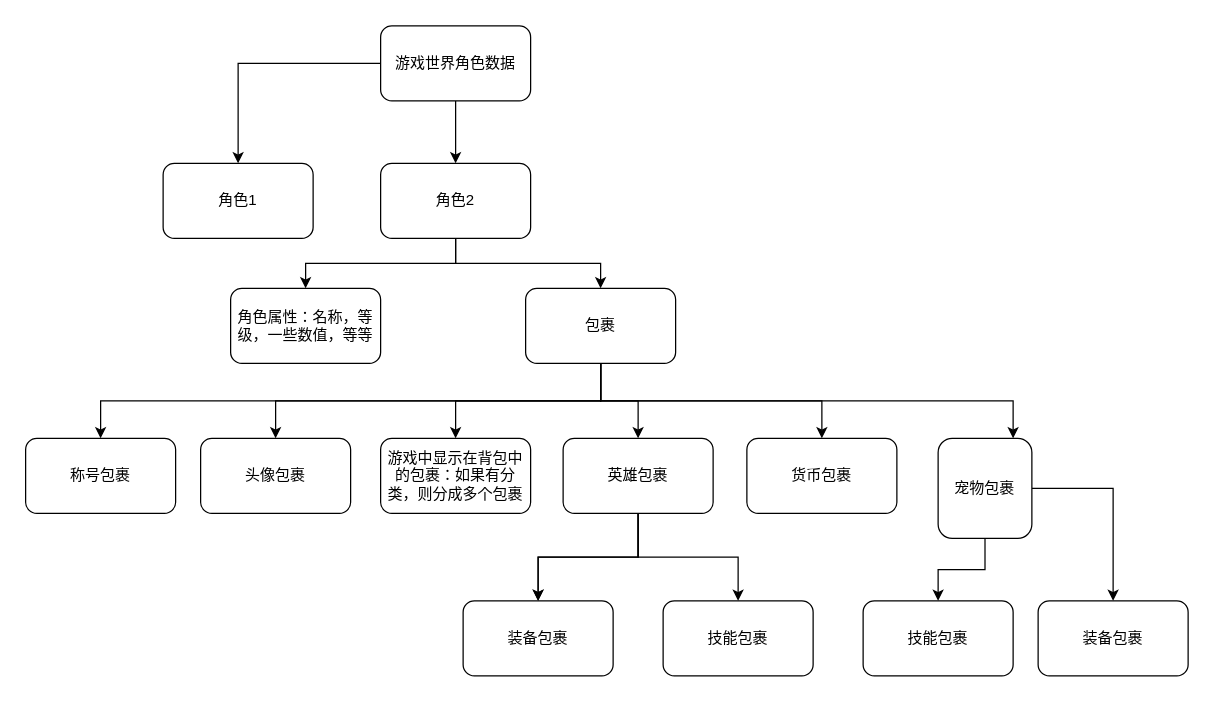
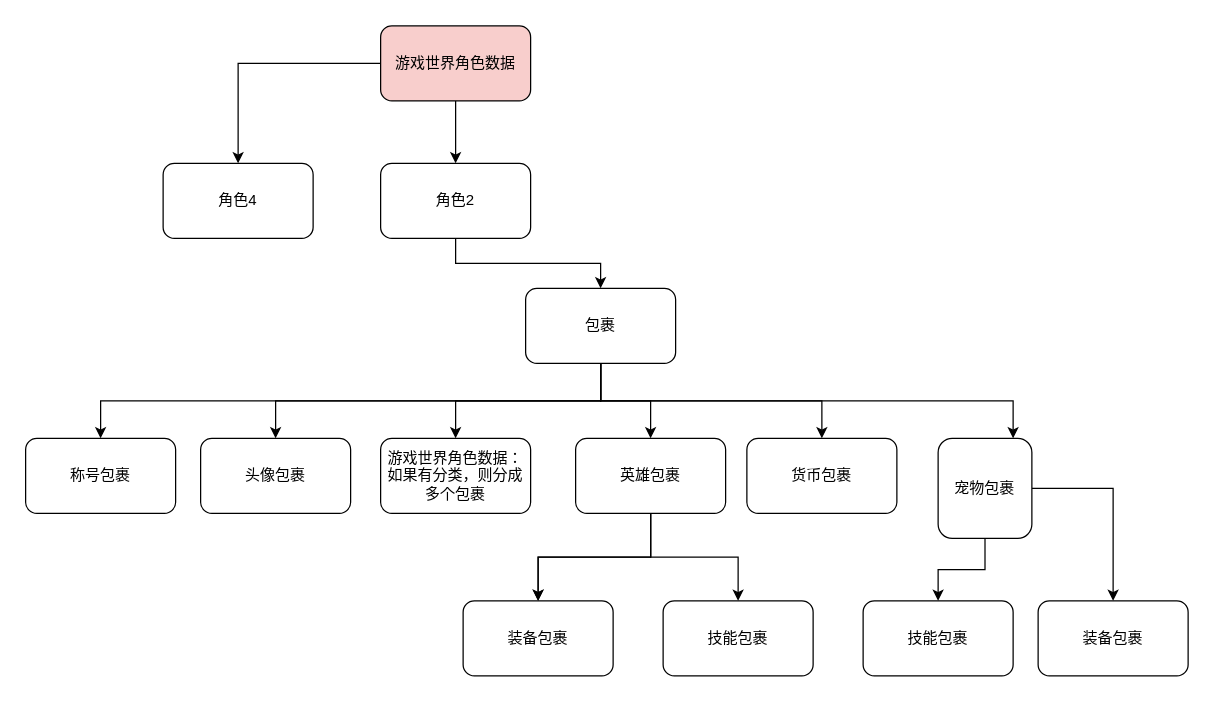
node "游戏世界角色数据": fillcolor #ffffff -> #f8cecc
node "角色1": label "角色1" -> "角色4"
edge "角色2" -> "角色属性：名称，等级，一些数值，等等": removed
node "角色属性：名称，等级，一些数值，等等": removed
node "游戏中显示在背包中的包裹：如果有分类，则分成多个包裹": label "游戏中显示在背包中的包裹：如果有分类，则分成多个包裹" -> "游戏世界角色数据：如果有分类，则分成多个包裹"
node "英雄包裹": moved (638, 476) -> (651, 476)
